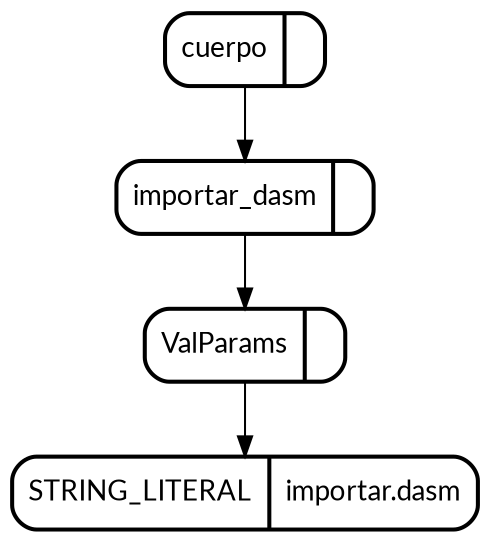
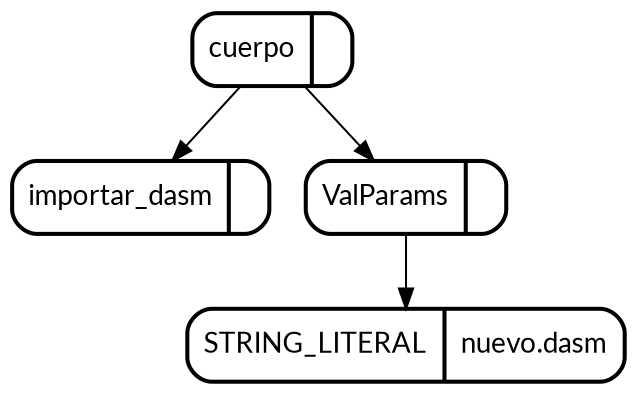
edge "importar_dasm" -> "ValParams": now "cuerpo" -> "ValParams"
node "STRING_LITERAL": text "importar.dasm" -> "nuevo.dasm"
